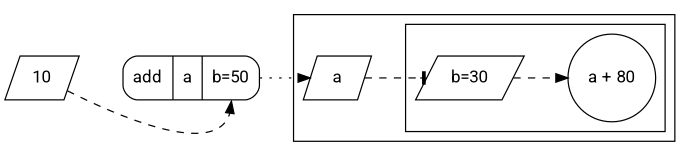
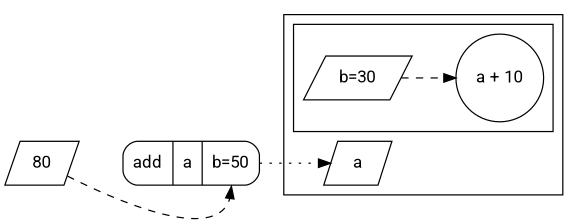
node "10": label "10" -> "80"
edge "a" -> "b=30": removed
node "a + 80": label "a + 80" -> "a + 10"
